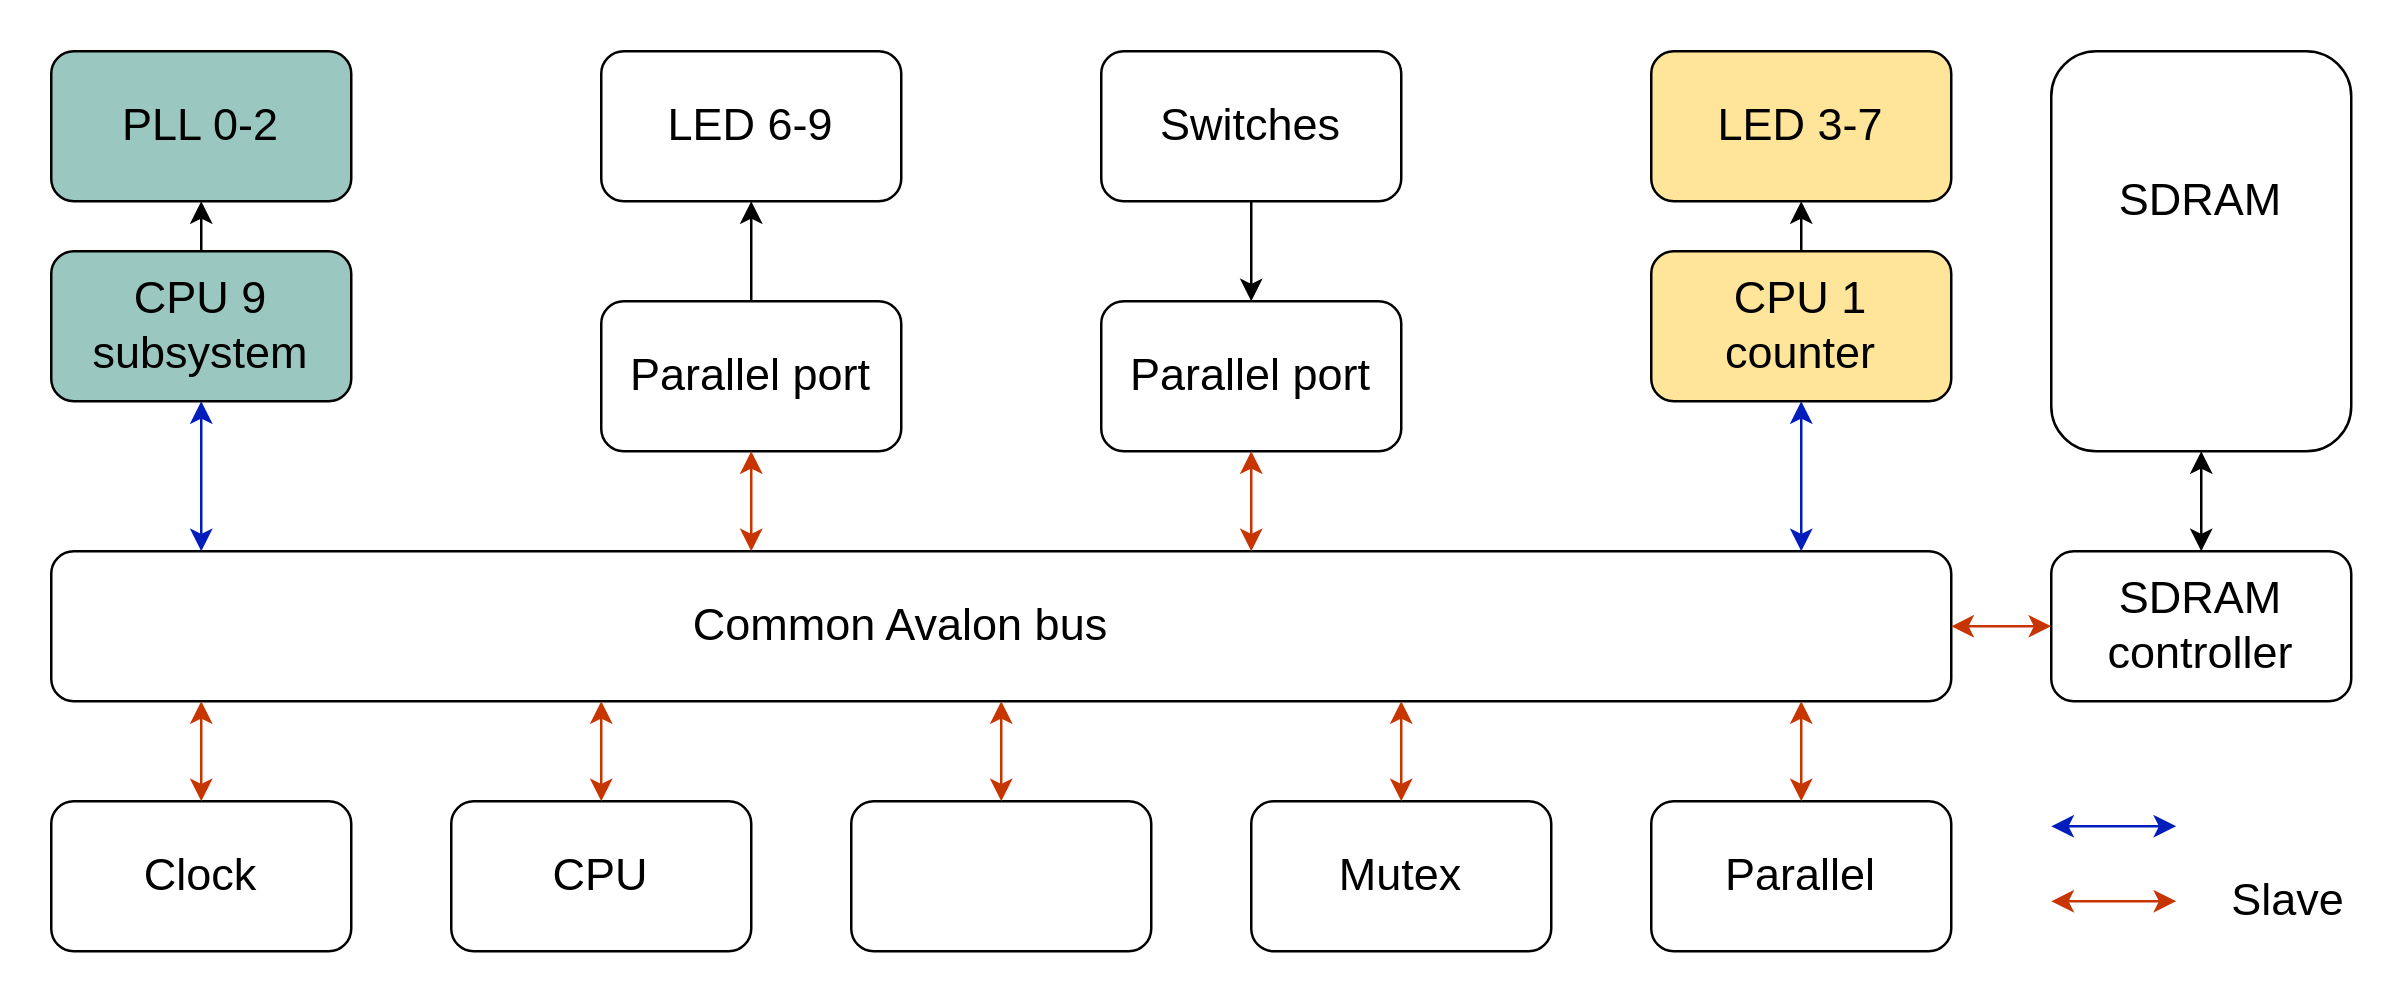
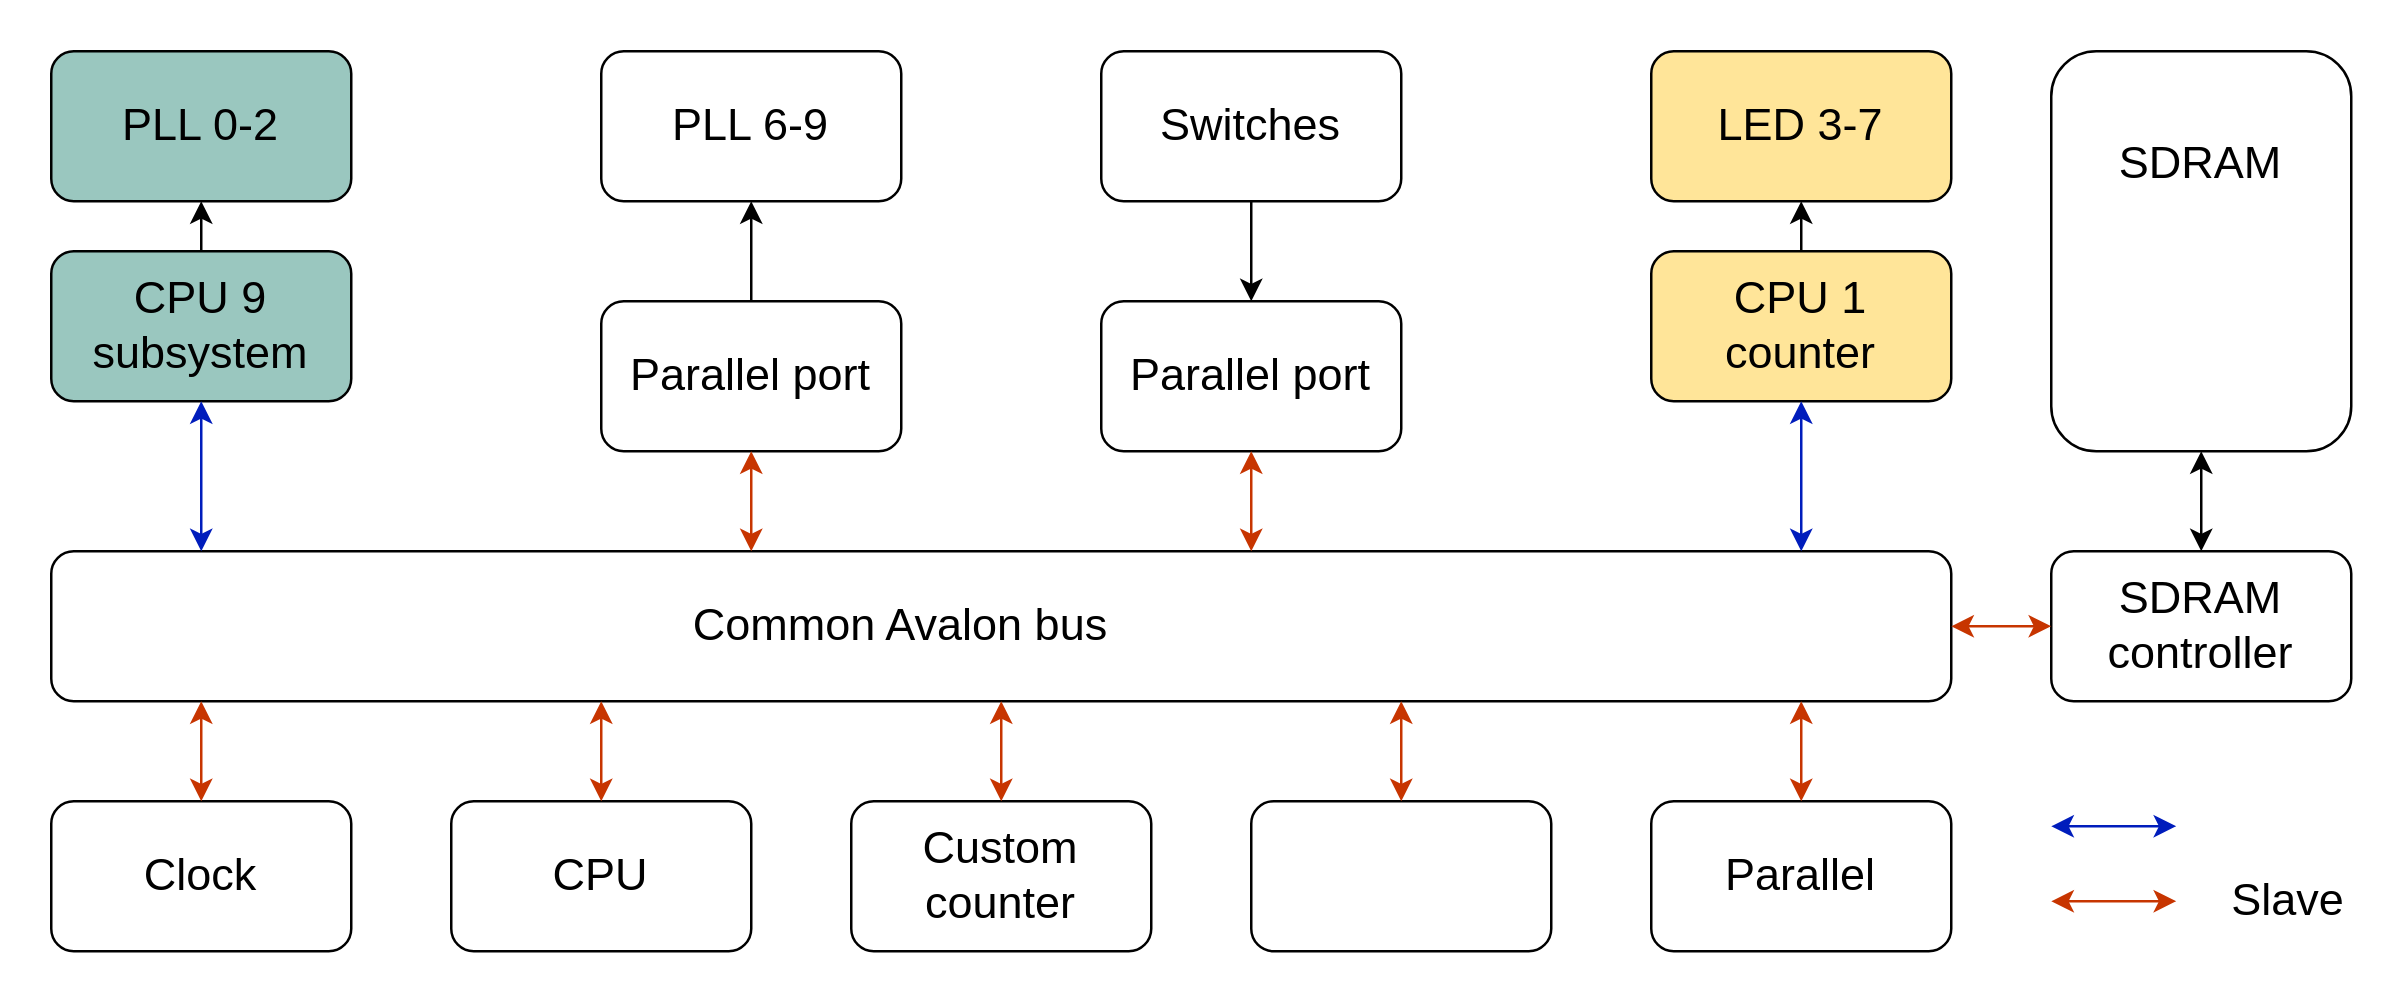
node "LED 6-9": label "LED 6-9" -> "PLL 6-9"
node "SDRAM": moved (2201, 201) -> (2201, 164)
node "Custom counter": added
node "Mutex": removed
